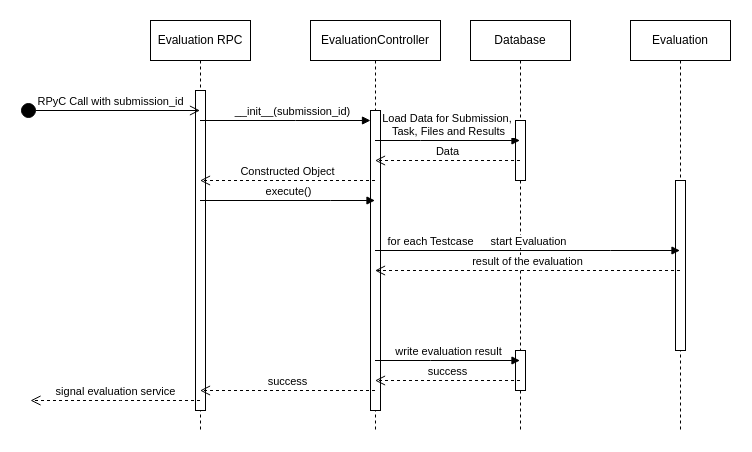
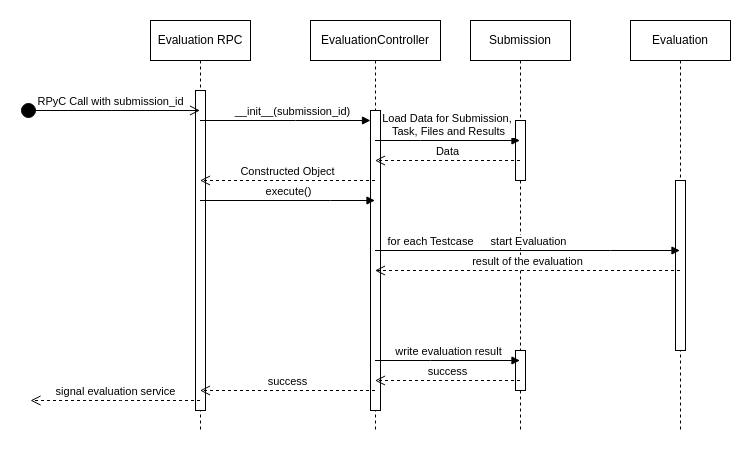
node "Database": label "Database" -> "Submission"
